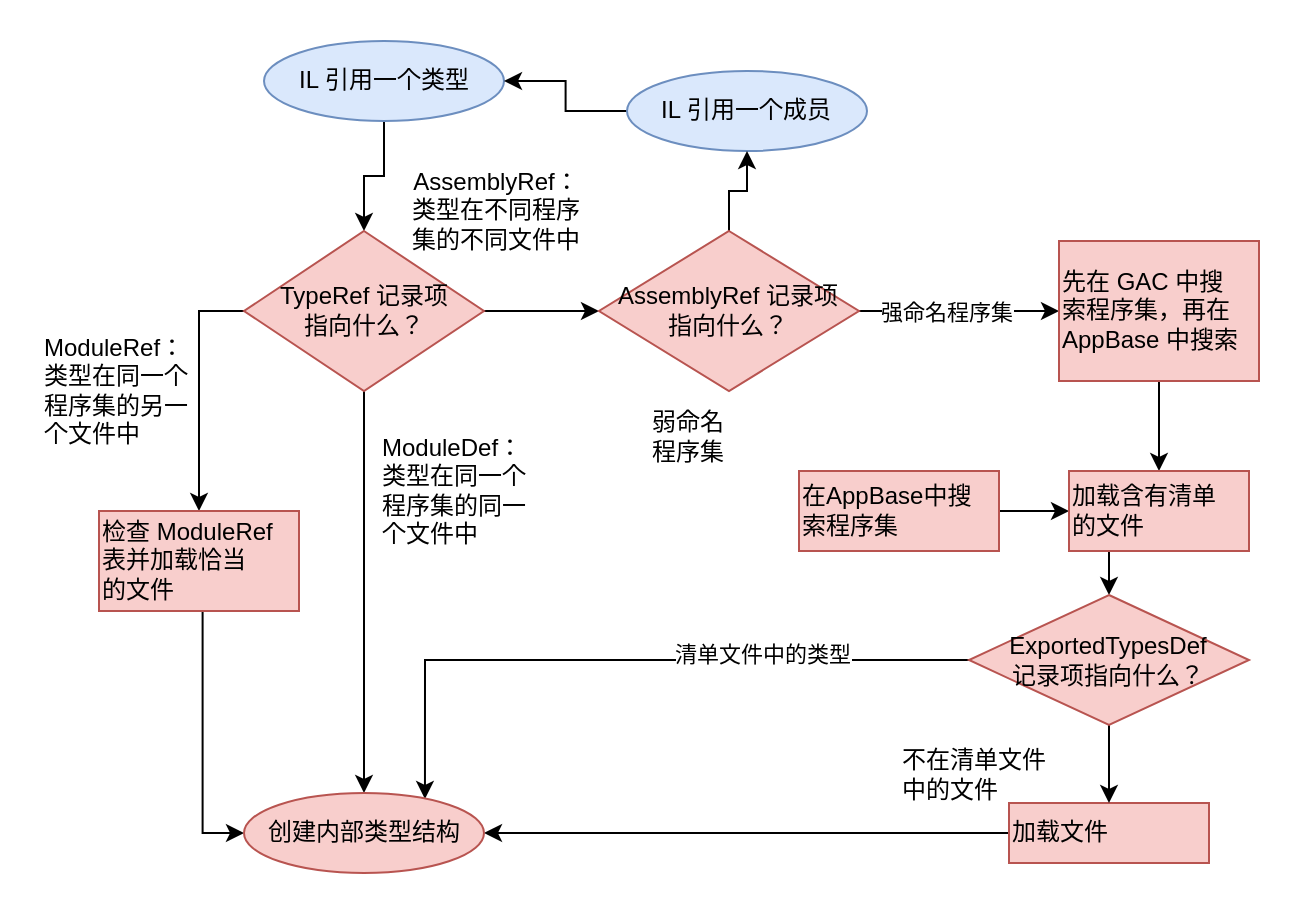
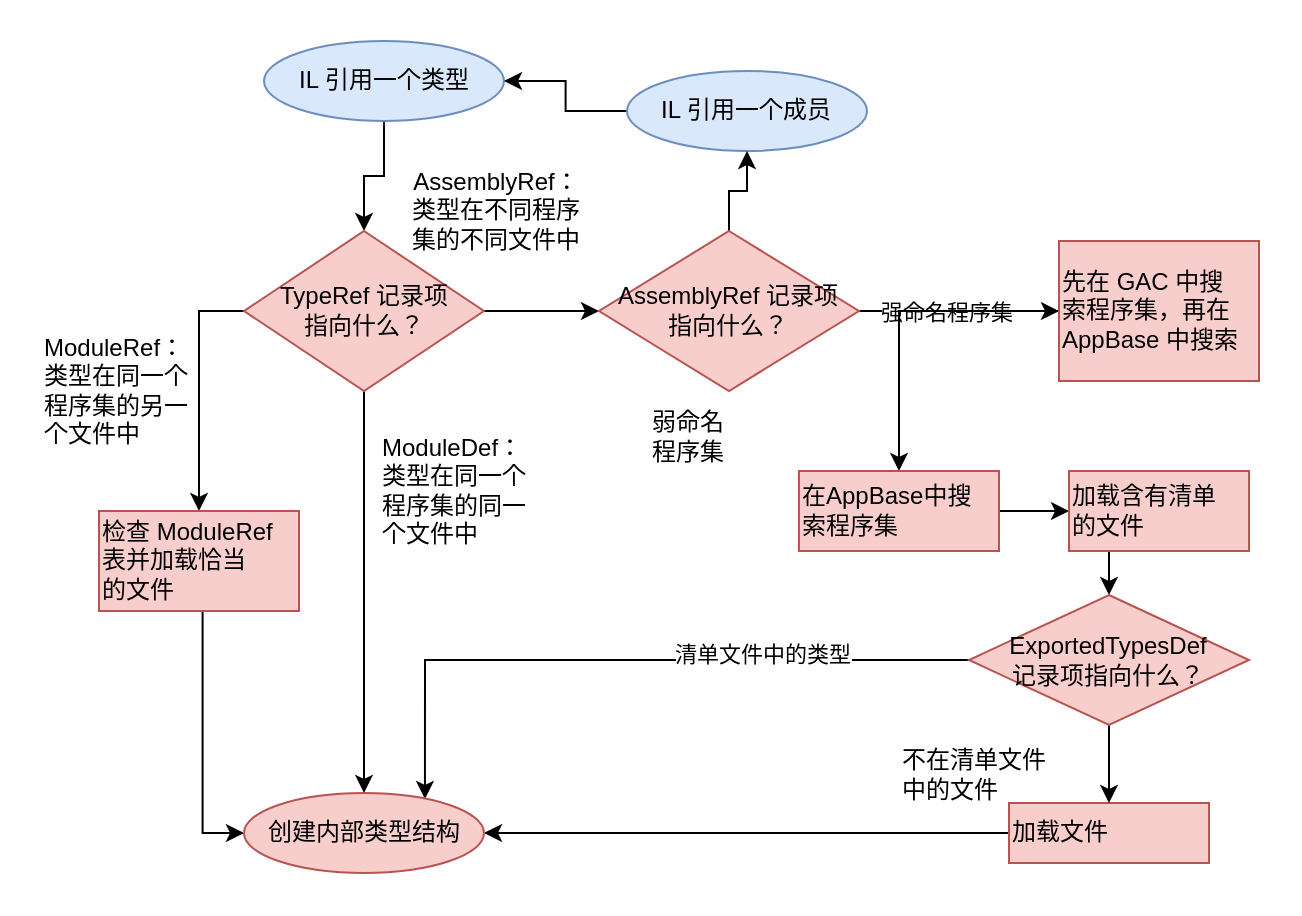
edge "先在 GAC 中搜 索程序集，再在 AppBase 中搜索" -> "加载含有清单 的文件": now "先在 GAC 中搜 索程序集，再在 AppBase 中搜索" -> "在AppBase中搜 索程序集"
